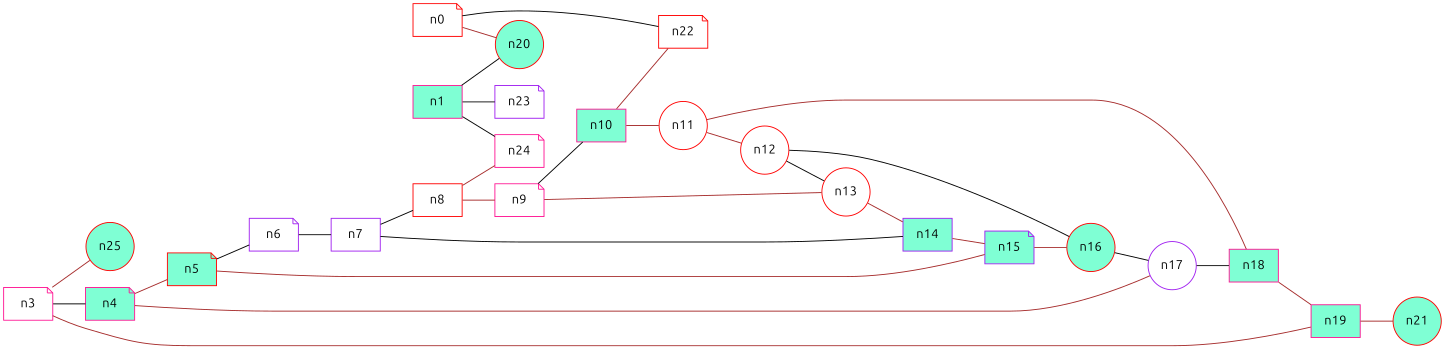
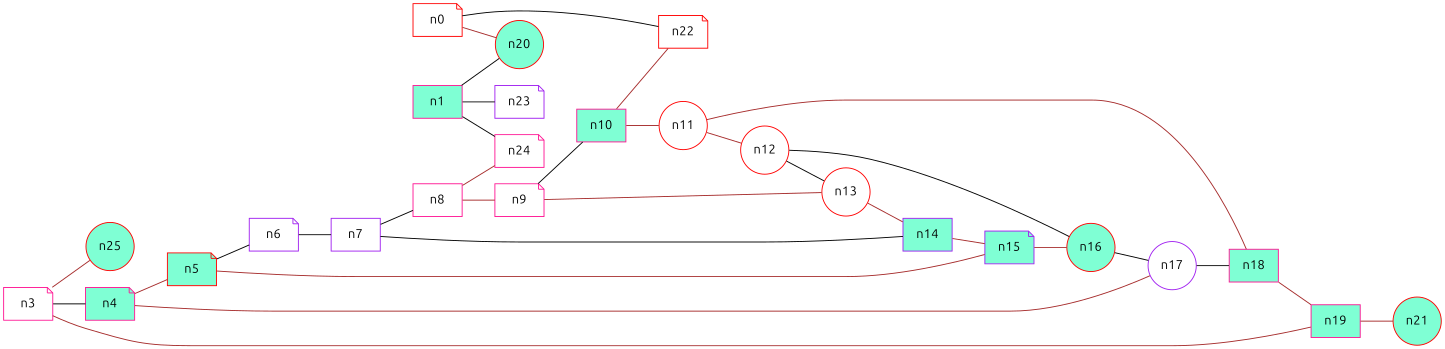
node "n8": color red -> deeppink
